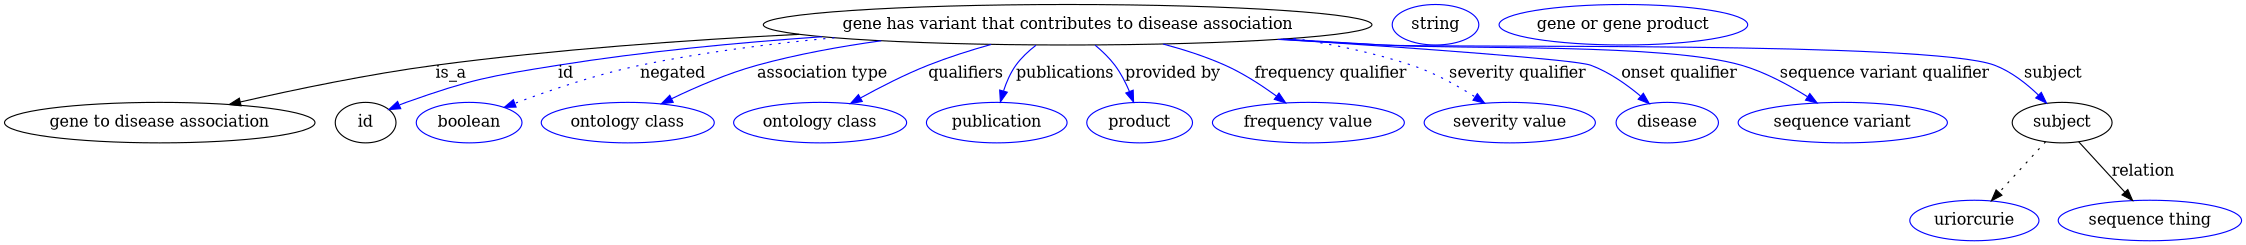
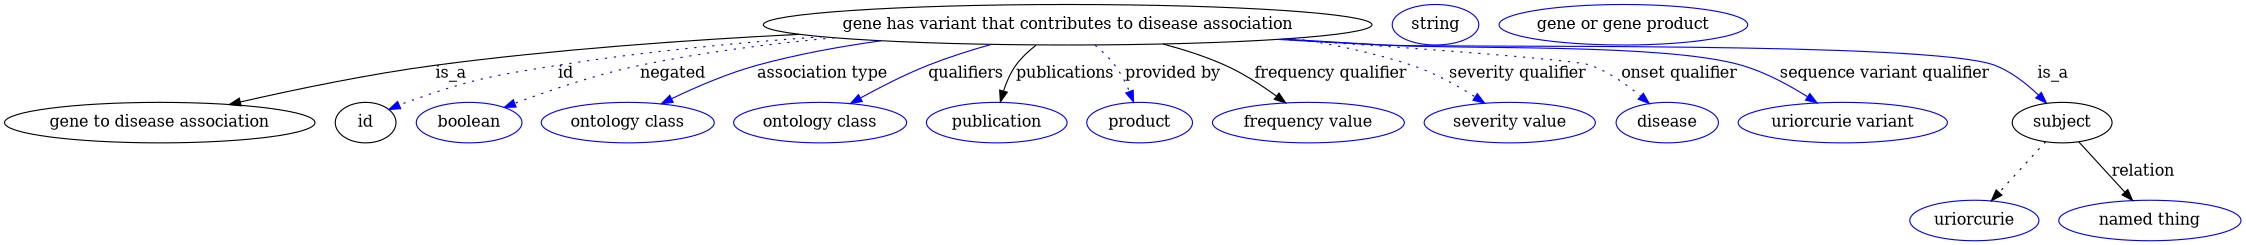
edge "gene has variant that contributes to disease association" -> "disease": style solid -> dotted
edge "gene has variant that contributes to disease association" -> "id": style solid -> dotted
edge "gene has variant that contributes to disease association" -> "frequency value": color blue -> black
edge "gene has variant that contributes to disease association" -> "publication": color blue -> black
edge "gene has variant that contributes to disease association" -> "product": style solid -> dotted
edge "gene has variant that contributes to disease association" -> "subject": label "subject" -> "is_a"
node "sequence variant": label "sequence variant" -> "uriorcurie variant"
node "sequence thing": label "sequence thing" -> "named thing"
